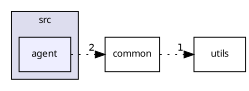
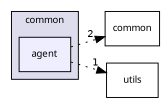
cluster "src": label "src" -> "common"
edge "common" -> "utils": now "agent" -> "utils"
